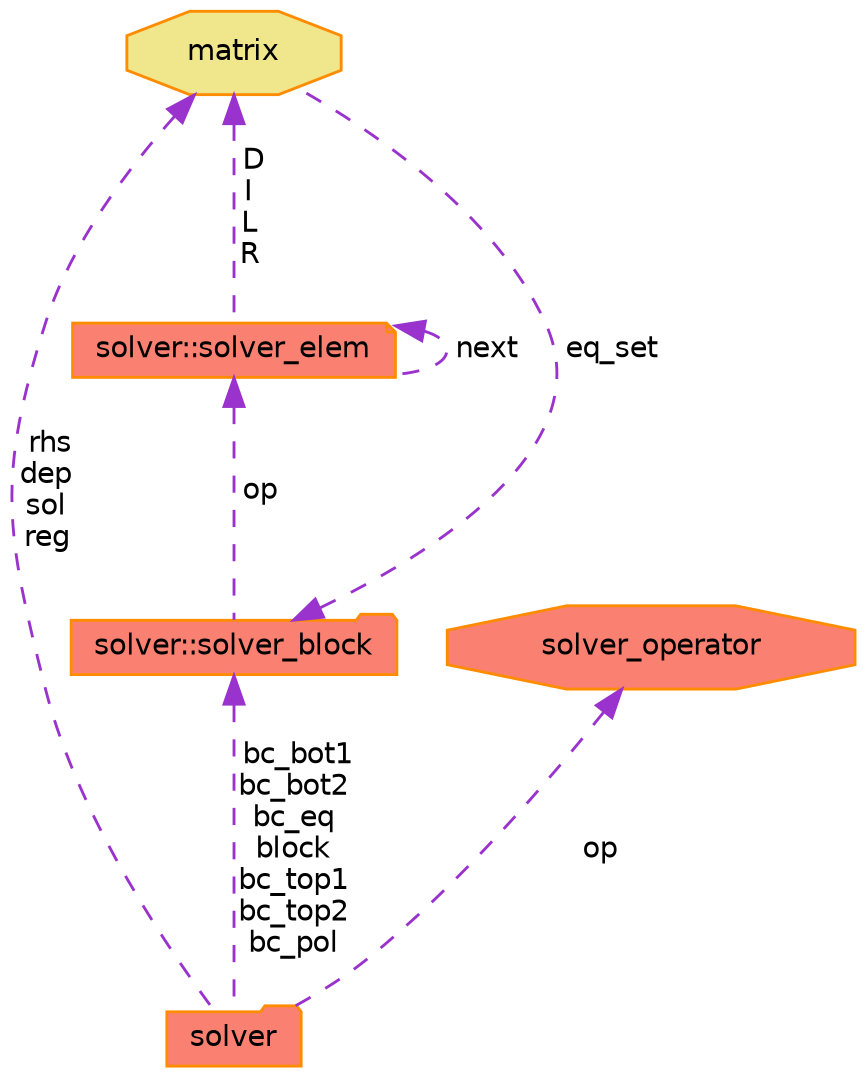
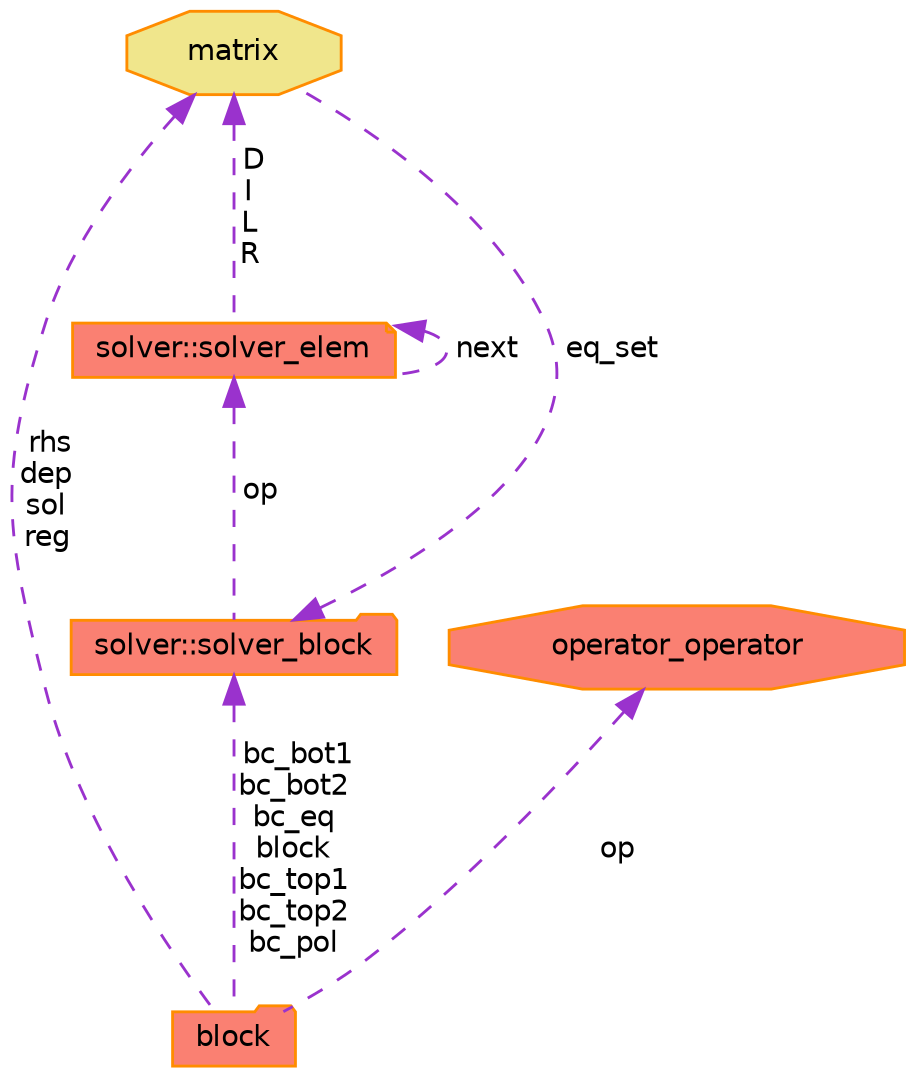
node "solver_operator": label "solver_operator" -> "operator_operator"
node "solver": label "solver" -> "block"
